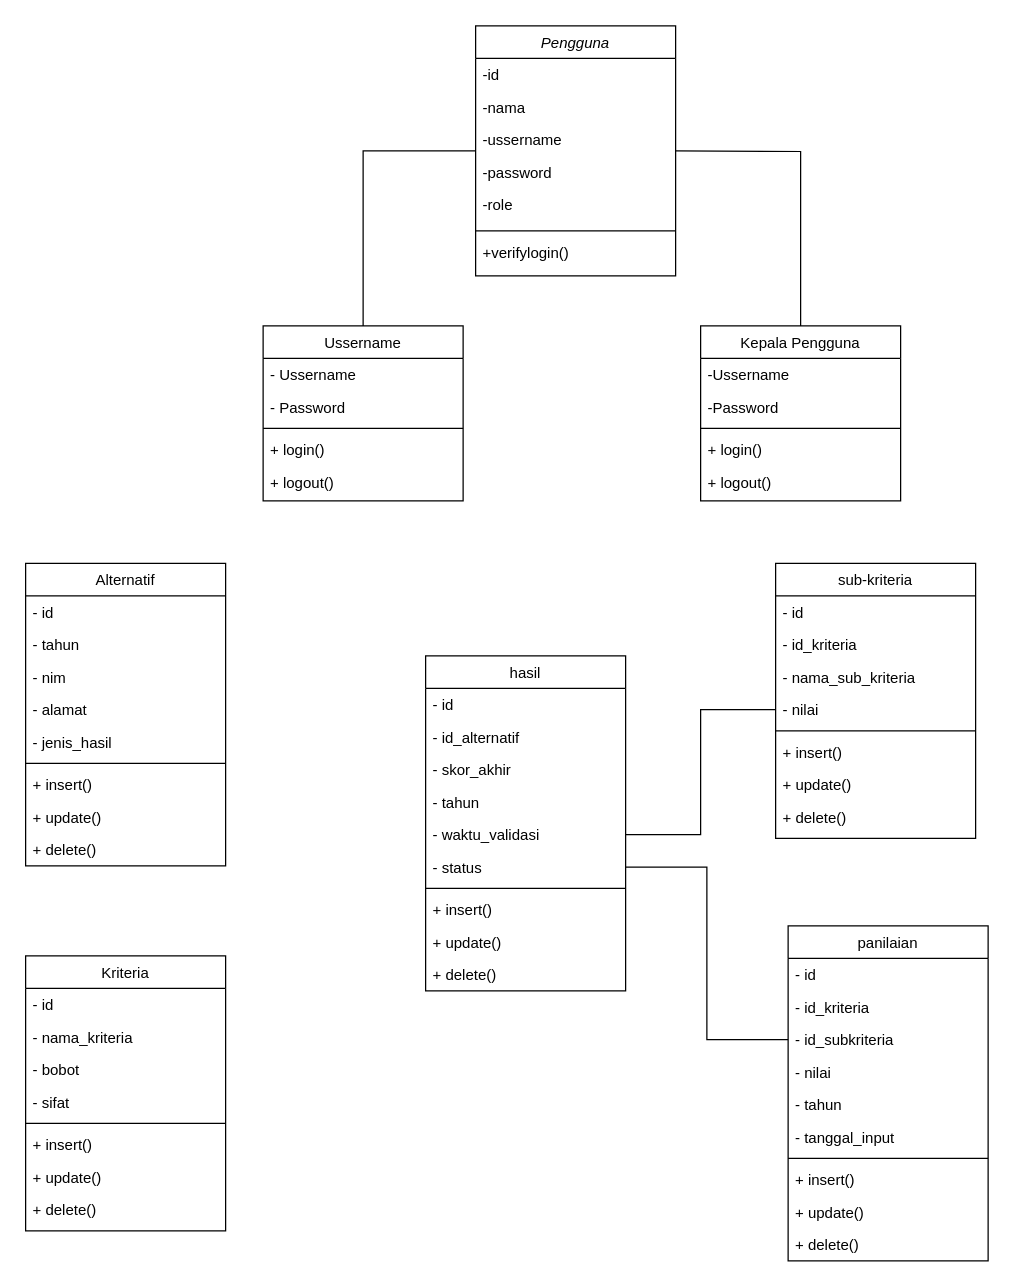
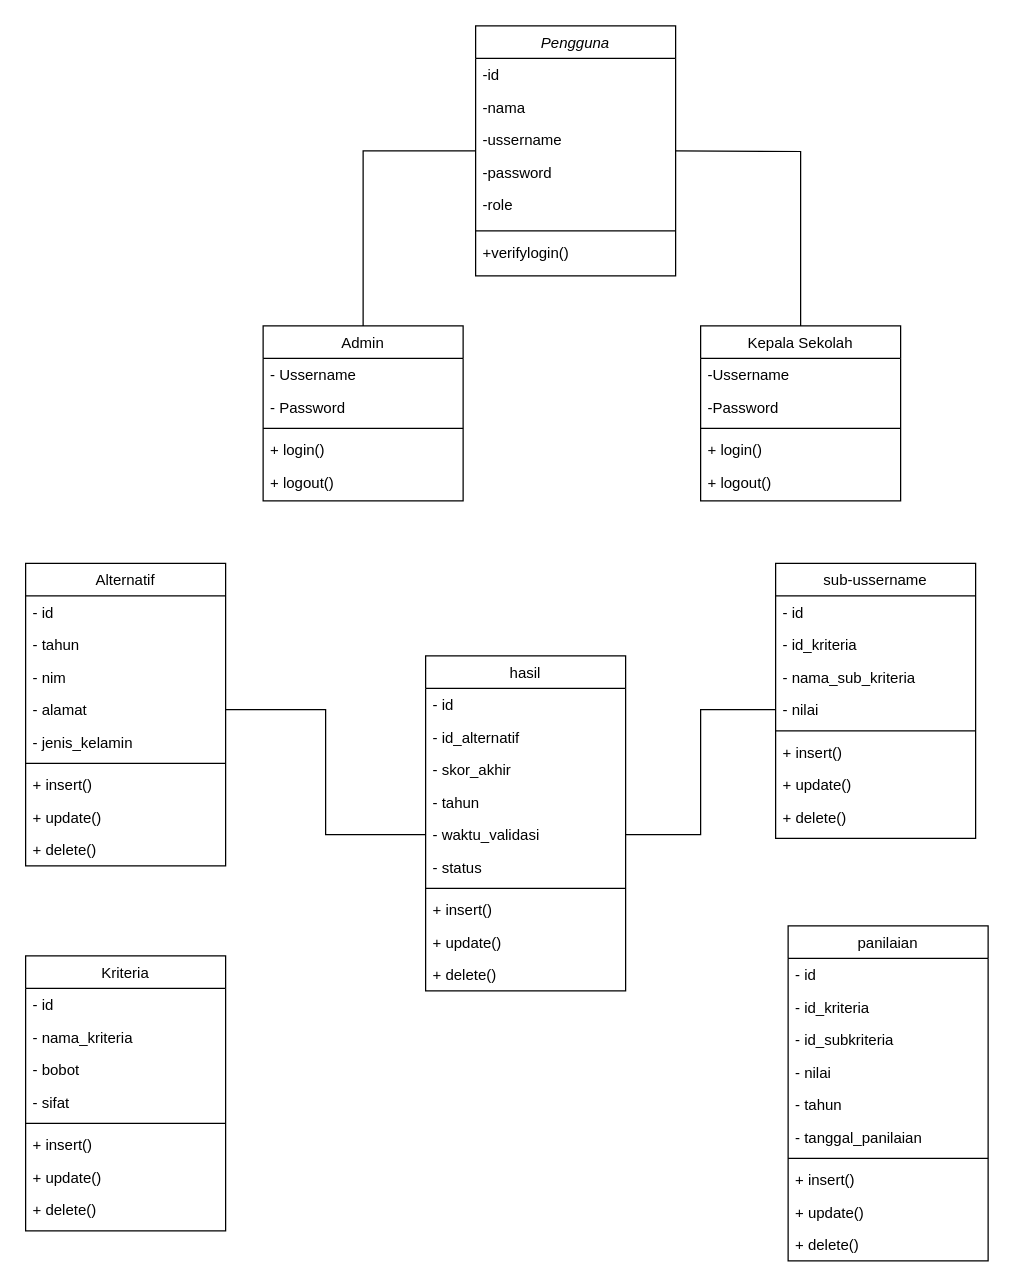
node "Ussername": label "Ussername" -> "Admin"
node "Kepala Pengguna": label "Kepala Pengguna" -> "Kepala Sekolah"
node "sub-kriteria": label "sub-kriteria" -> "sub-ussername"
node "- jenis_hasil": label "- jenis_hasil" -> "- jenis_kelamin"
edge "- alamat" -- "- waktu_validasi": added
edge "- status" -- "- id_subkriteria": removed
node "- tanggal_input": label "- tanggal_input" -> "- tanggal_panilaian"
